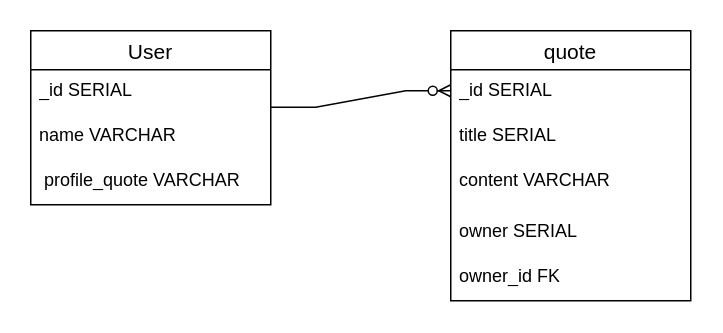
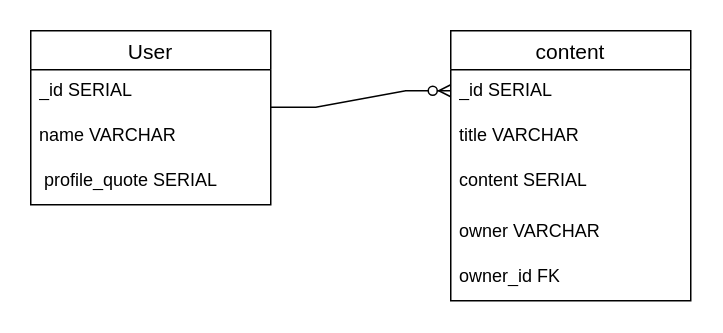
node "quote": label "quote" -> "content"
node "title SERIAL": label "title SERIAL" -> "title VARCHAR"
node "profile_quote VARCHAR": label "profile_quote VARCHAR" -> "profile_quote SERIAL"
node "content VARCHAR": label "content VARCHAR" -> "content SERIAL"
node "owner SERIAL": label "owner SERIAL" -> "owner VARCHAR"
